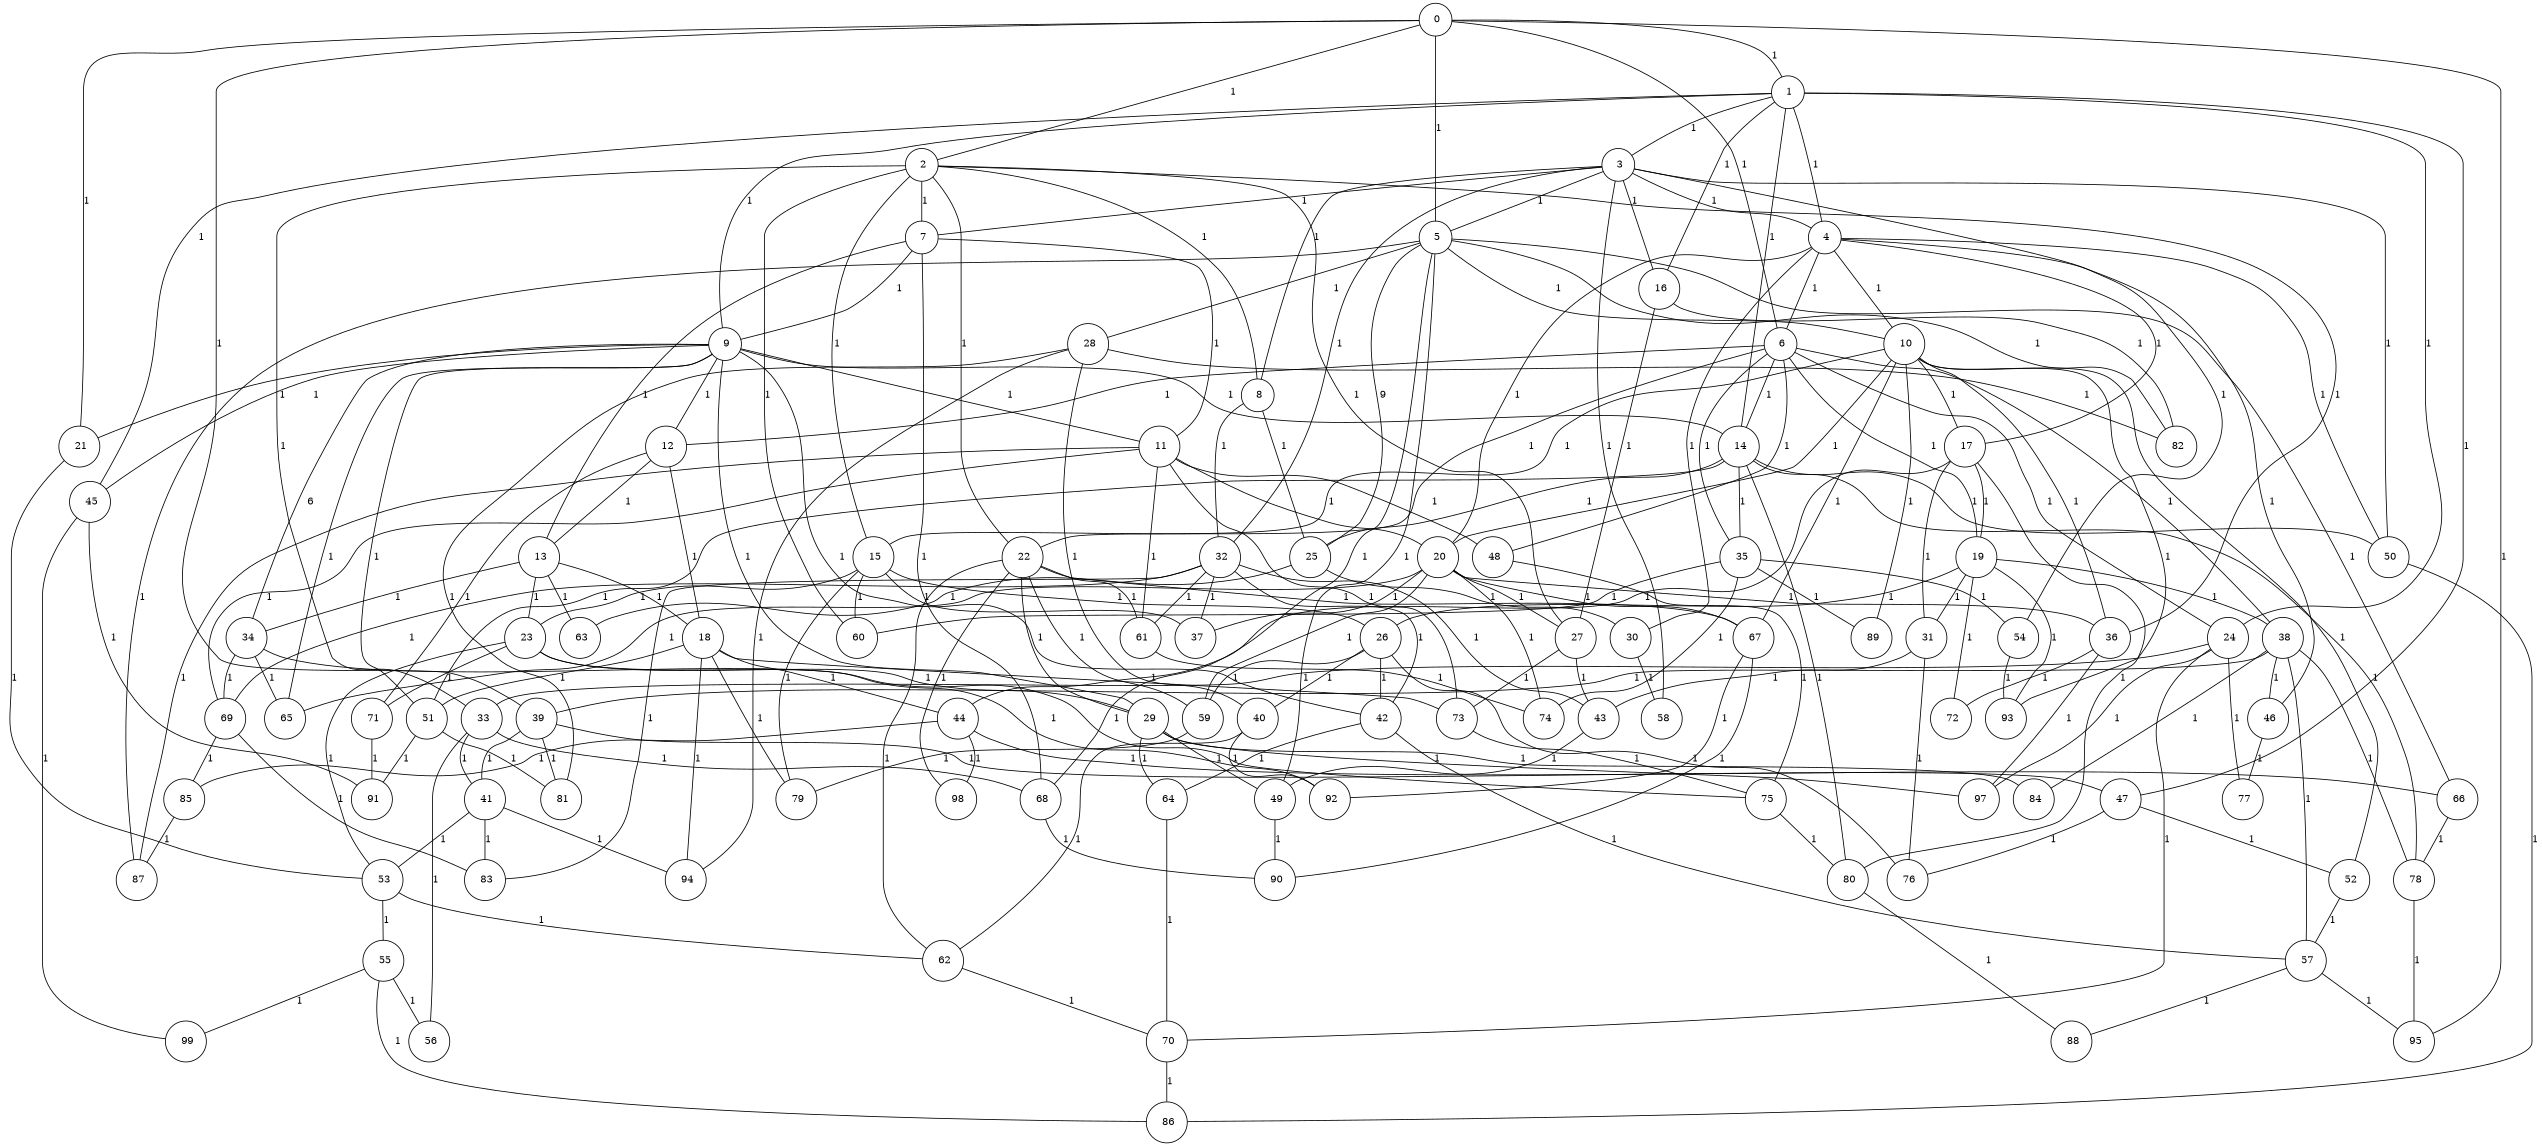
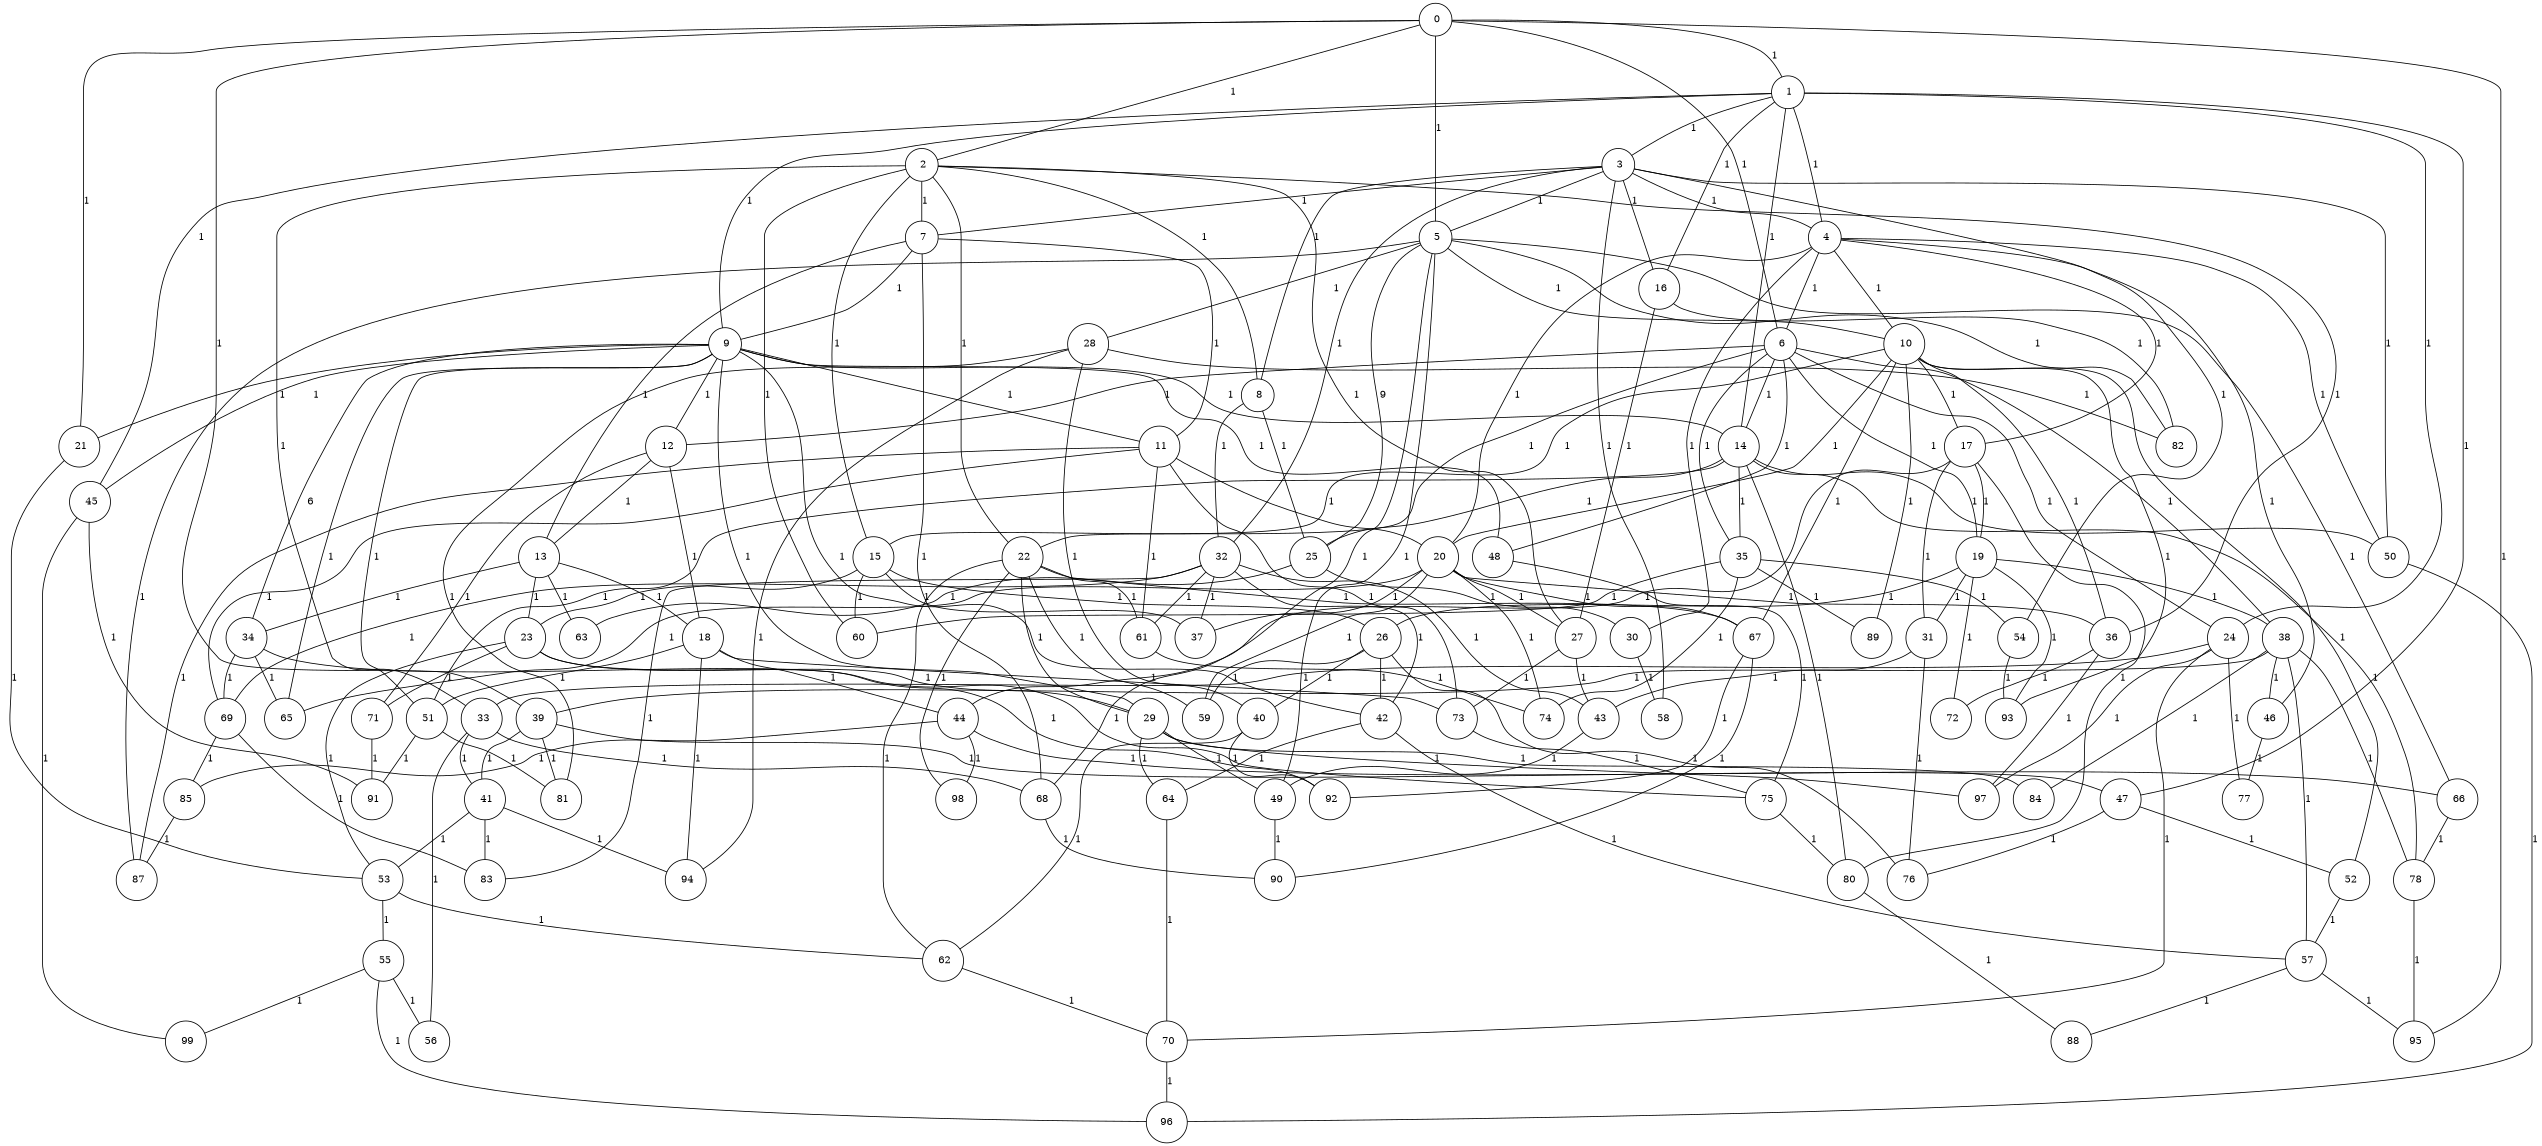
edge "11" -- "48": now "9" -- "48"
node "79": removed
node "86": label "86" -> "96"
